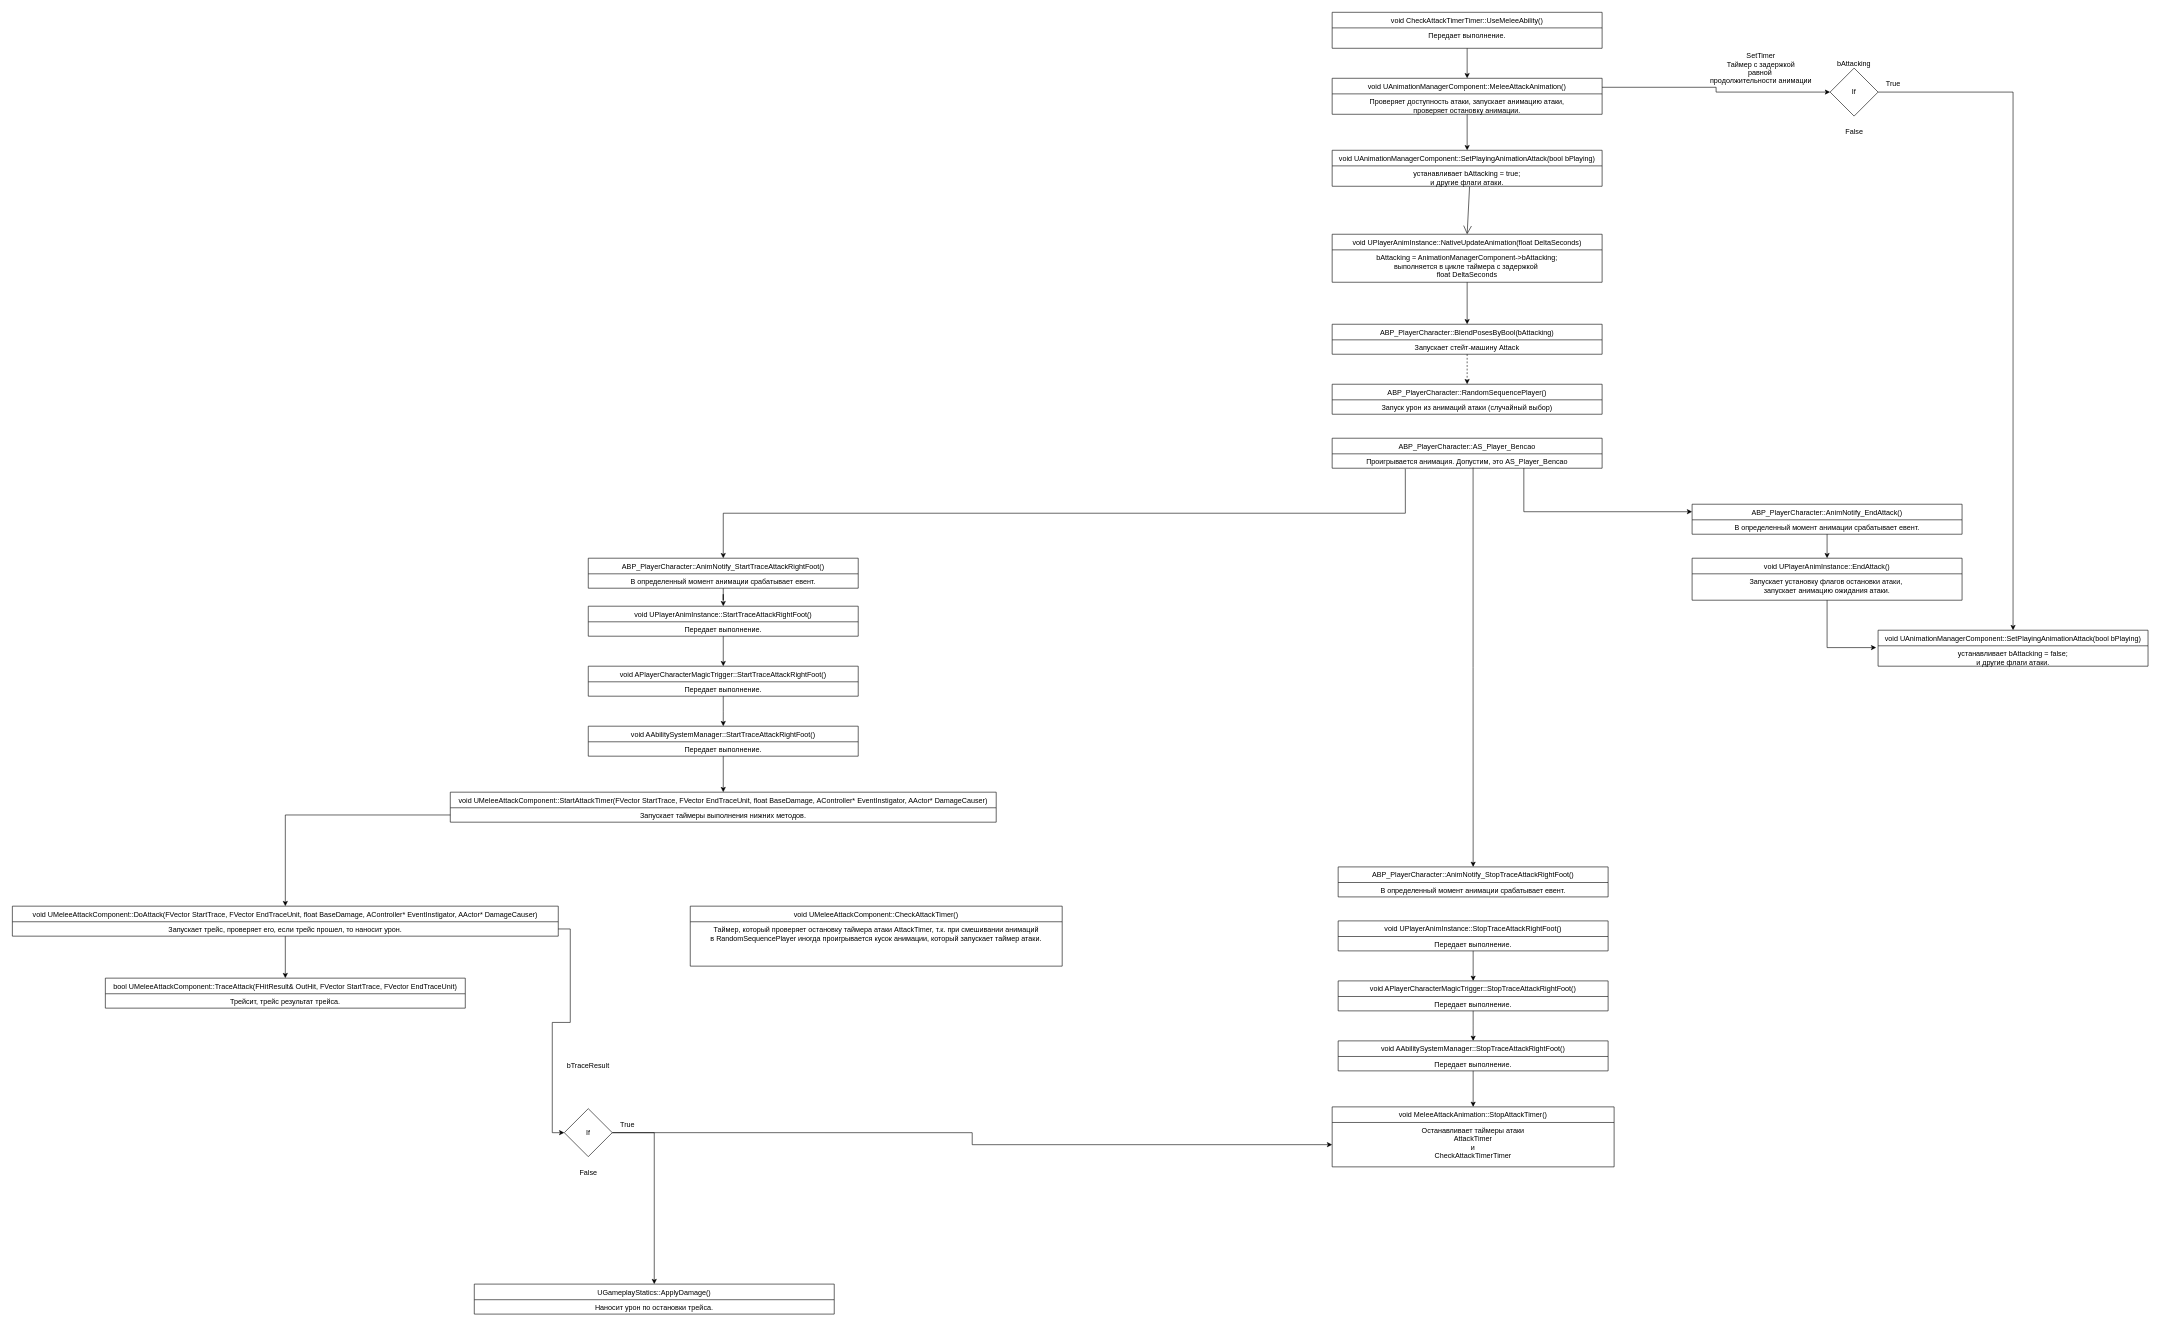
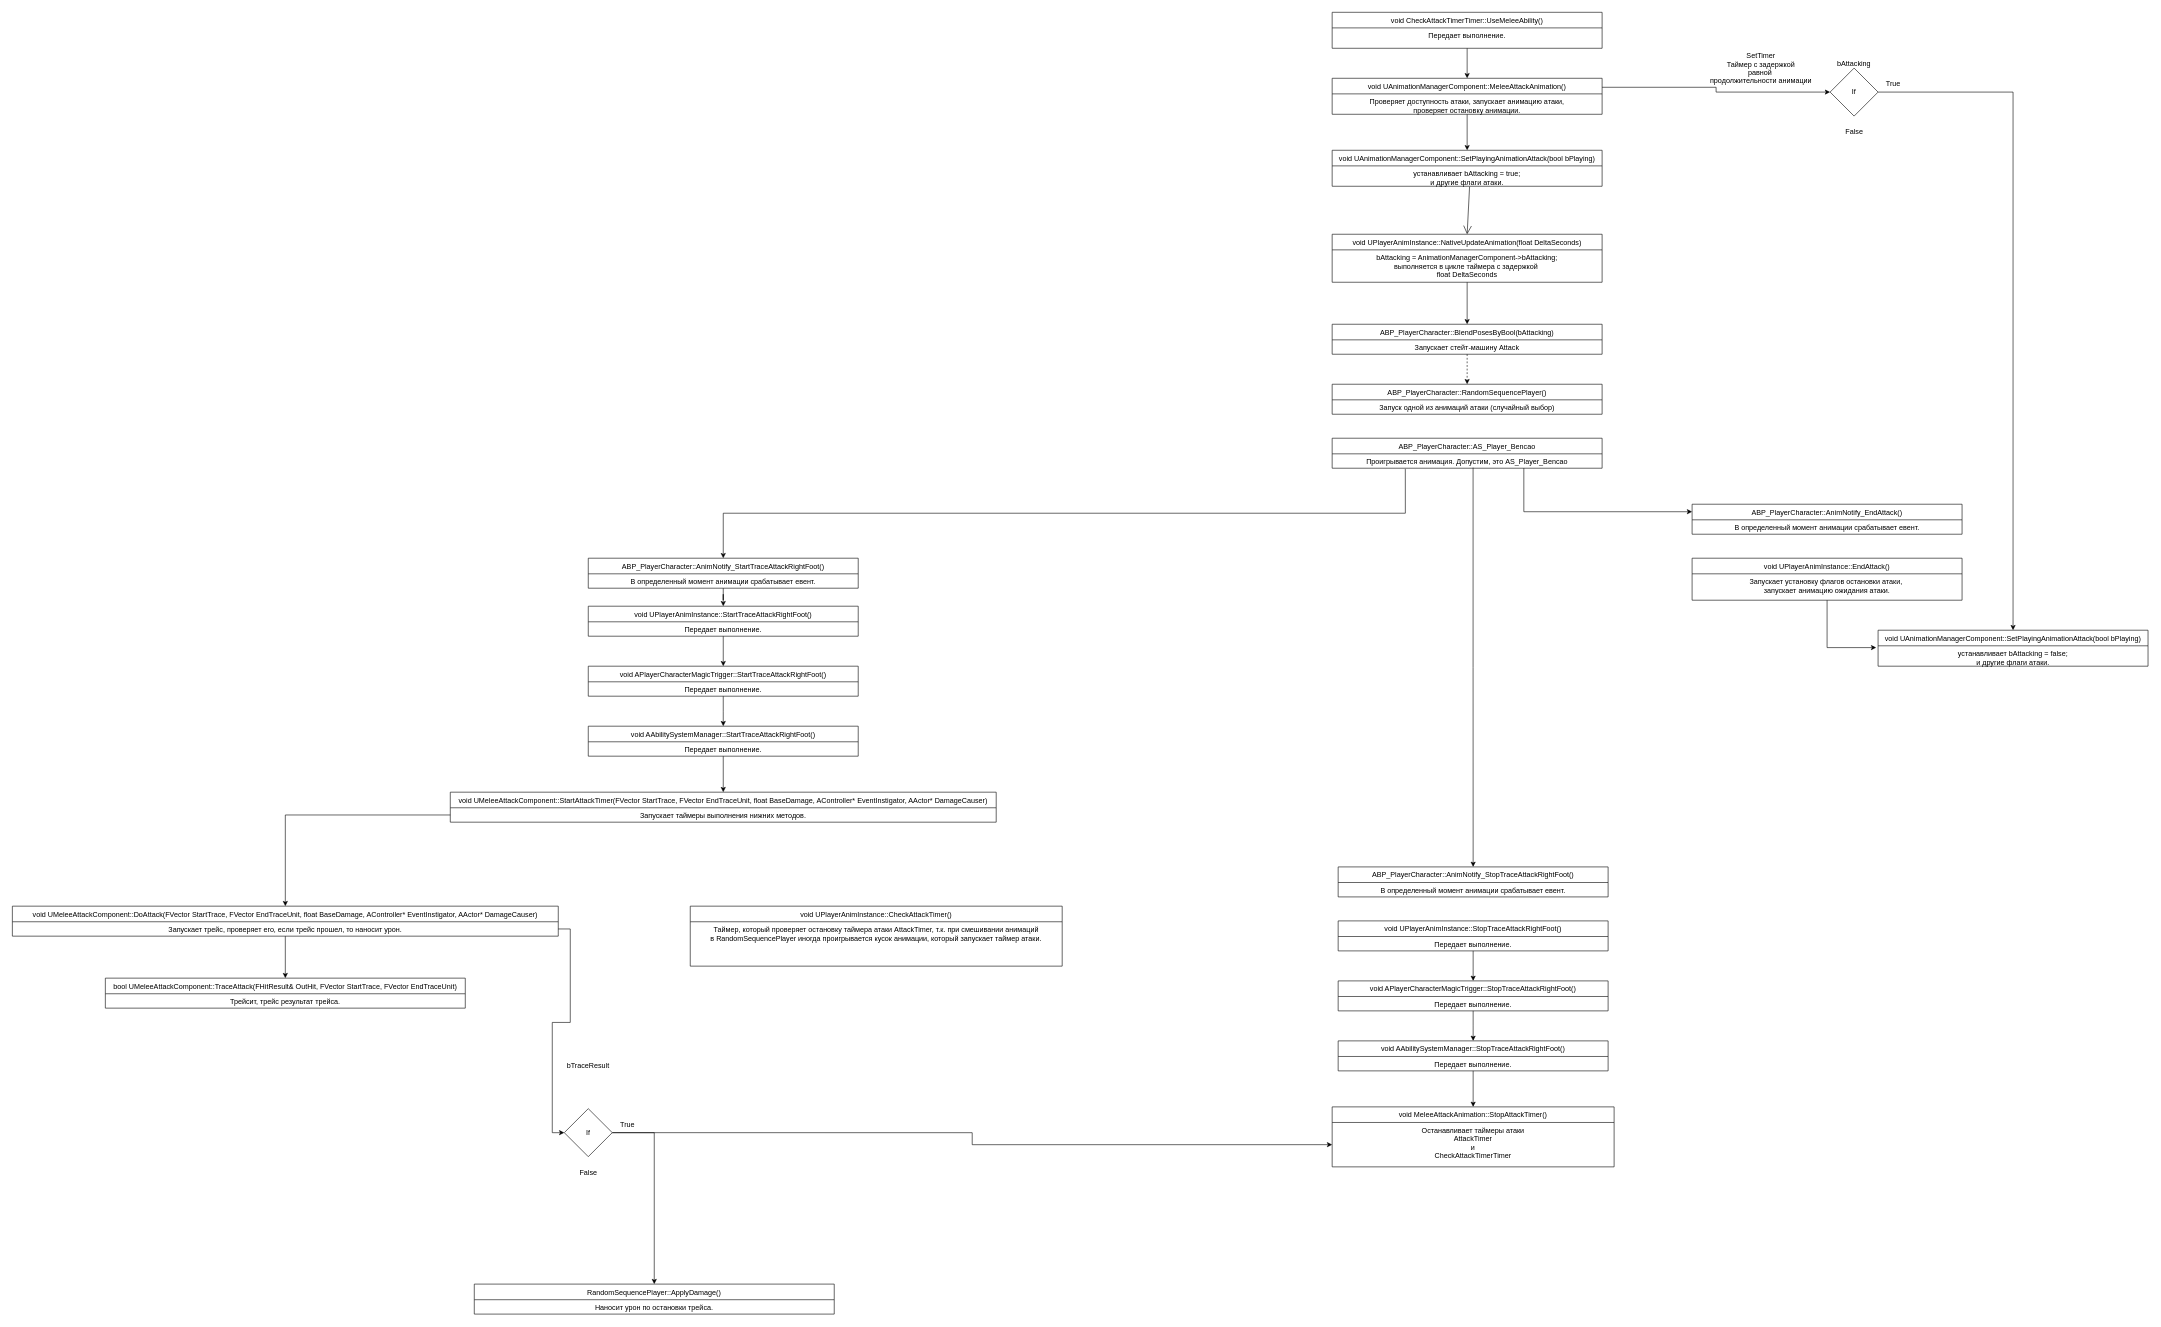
node "Запуск урон из анимаций атаки (случайный выбор)": label "Запуск урон из анимаций атаки (случайный выбор)" -> "Запуск одной из анимаций атаки (случайный выбор)"
edge "ABP_PlayerCharacter::AnimNotify_EndAttack()" -> "void UPlayerAnimInstance::EndAttack()": removed
node "void UMeleeAttackComponent::CheckAttackTimer()": label "void UMeleeAttackComponent::CheckAttackTimer()" -> "void UPlayerAnimInstance::CheckAttackTimer()"
node "UGameplayStatics::ApplyDamage()": label "UGameplayStatics::ApplyDamage()" -> "RandomSequencePlayer::ApplyDamage()"
